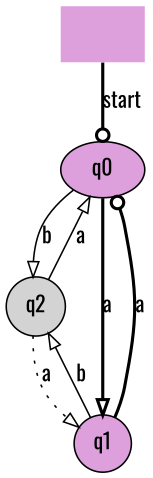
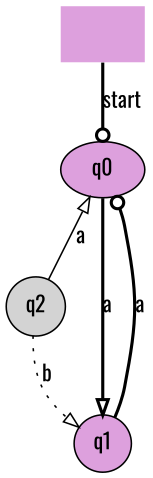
edge "q0" -> "q2": removed, label "b"
edge "q2" -> "q1": label "a" -> "b"
edge "q1" -> "q2": removed, label "b"
